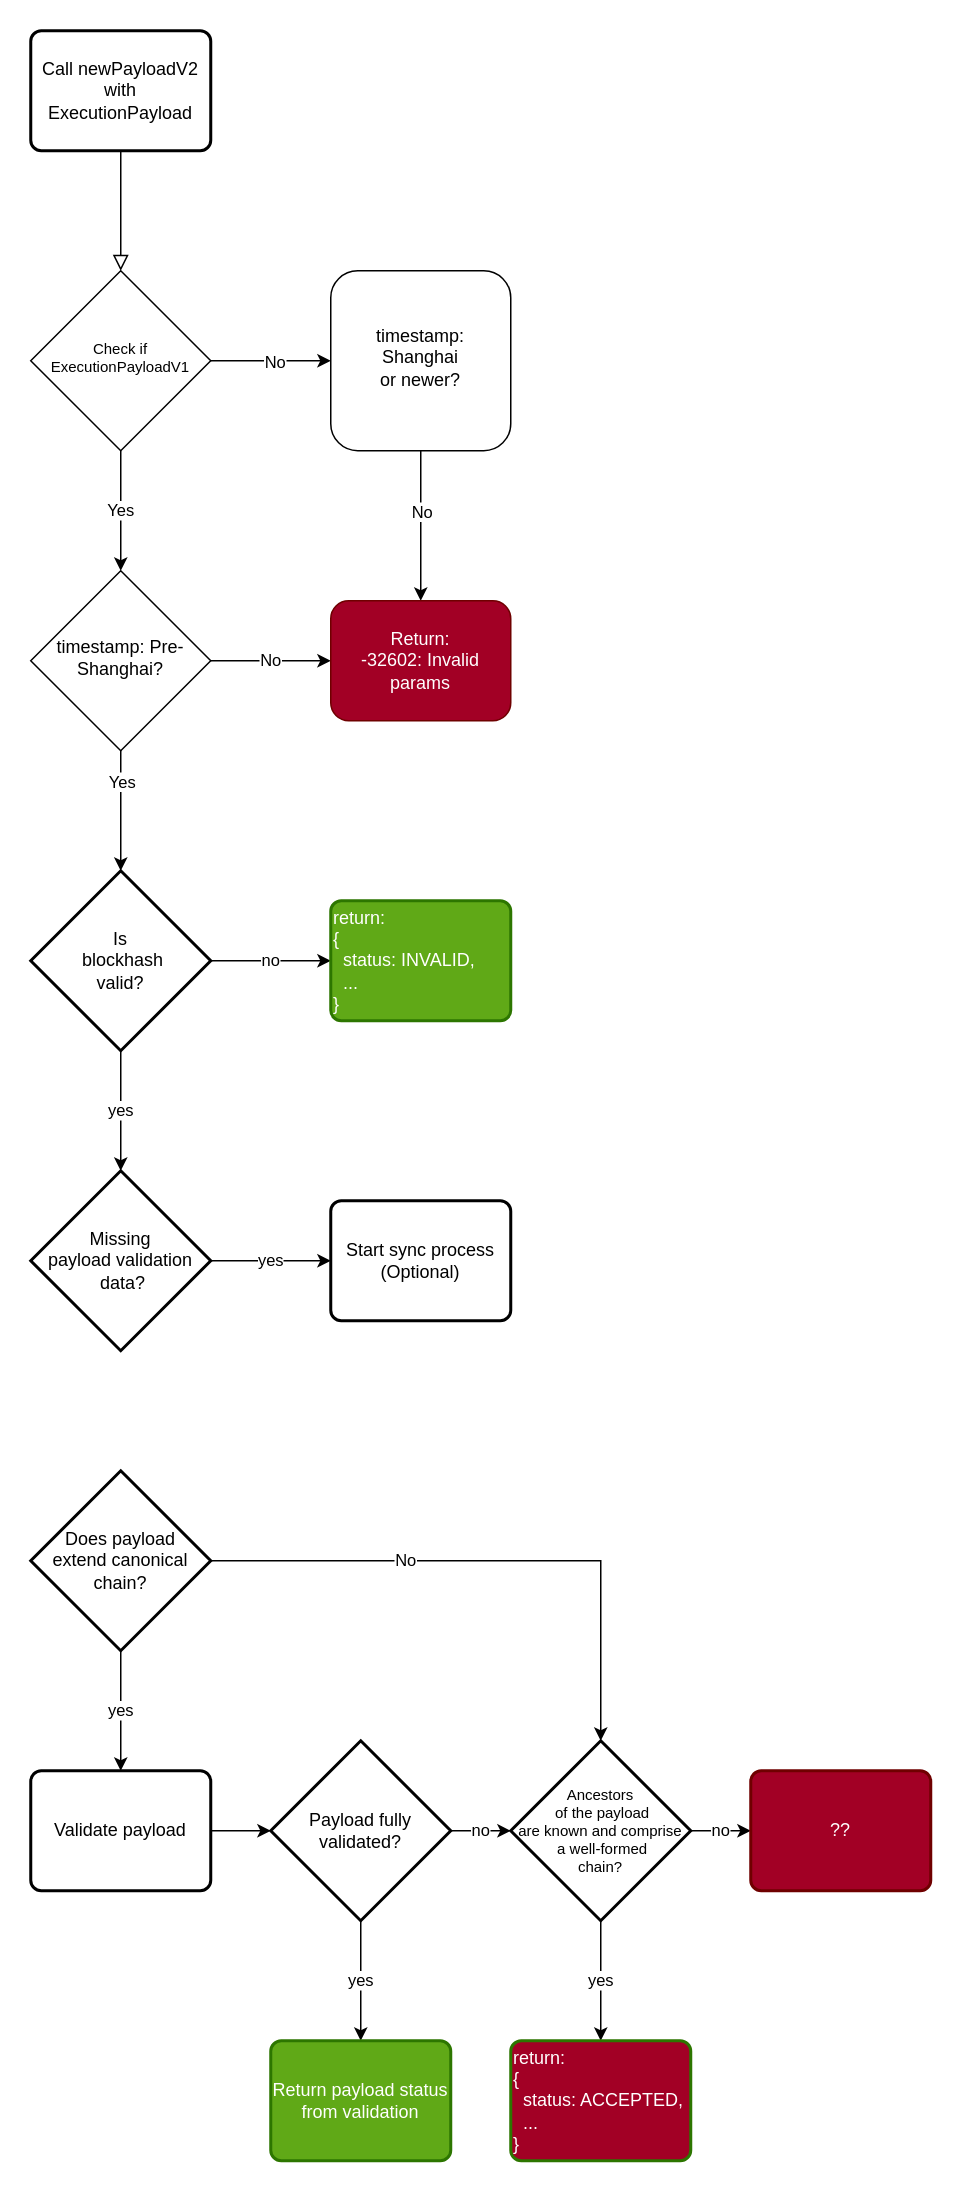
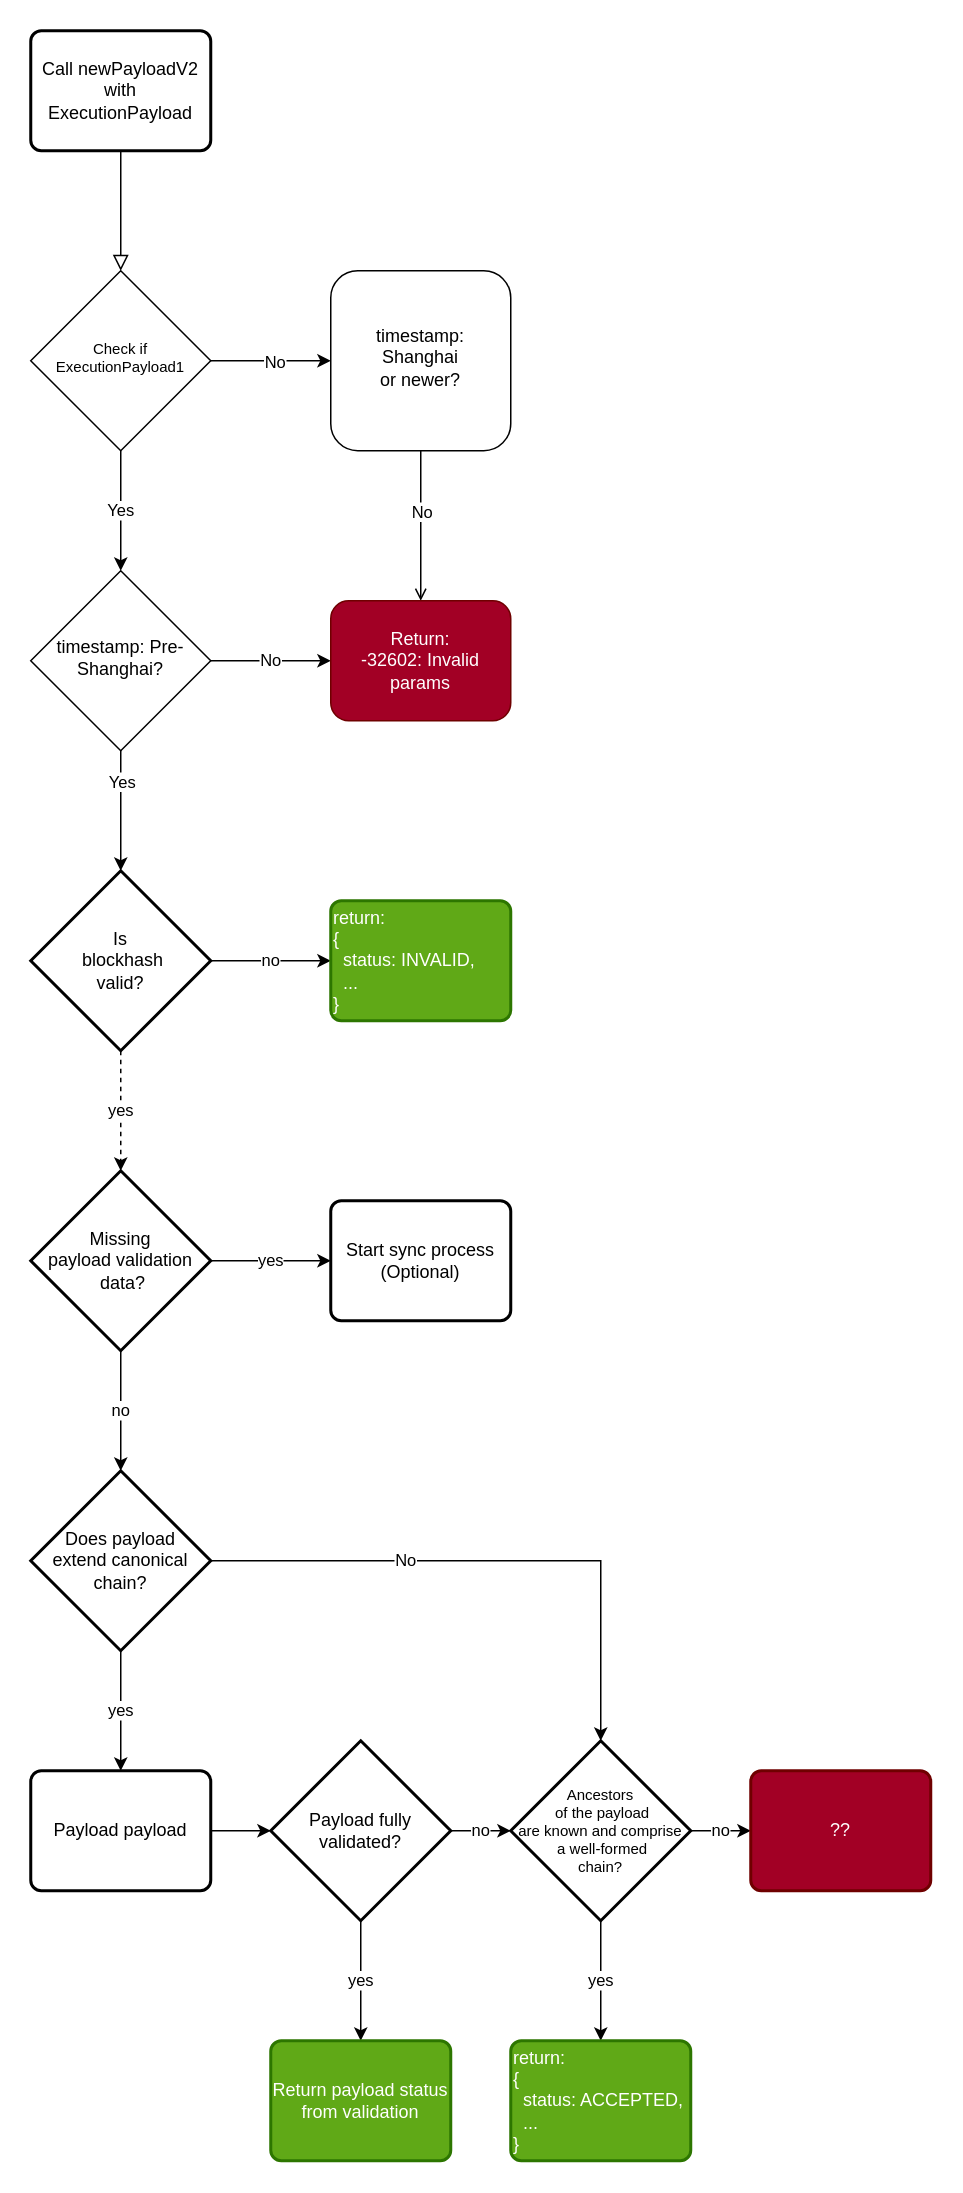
node "Check if ExecutionPayloadV1": label "Check if ExecutionPayloadV1" -> "Check if ExecutionPayload1"
edge "timestamp: Shanghai or newer?" -> "Return: -32602: Invalid params": arrowhead classic -> open
edge "Is blockhash valid?" -> "Missing payload validation data?": style solid -> dashed
edge "Missing payload validation data?" -> "Does payload extend canonical chain?": added, label "no"
node "Validate payload": label "Validate payload" -> "Payload payload"
node "return: { status: ACCEPTED, ... }": fillcolor #a20025 -> #60a917
